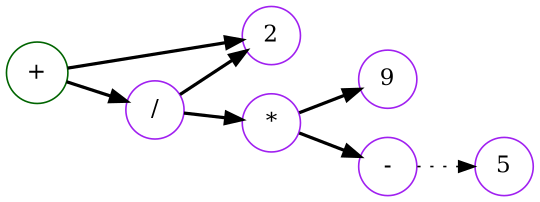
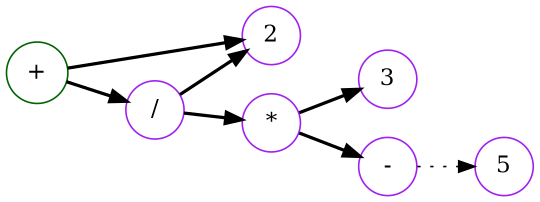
node "9": label "9" -> "3"
